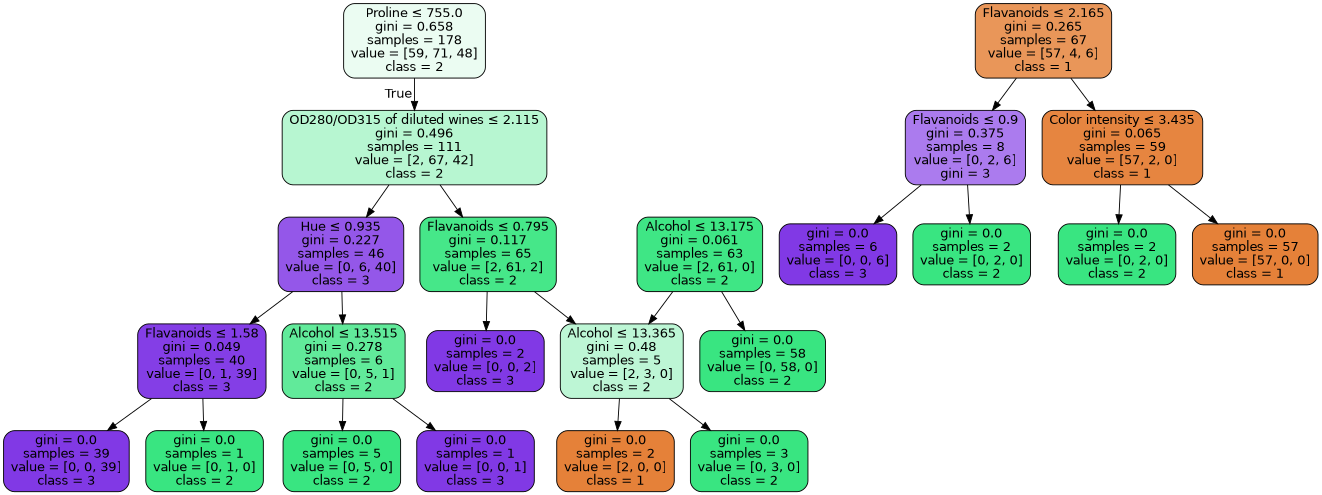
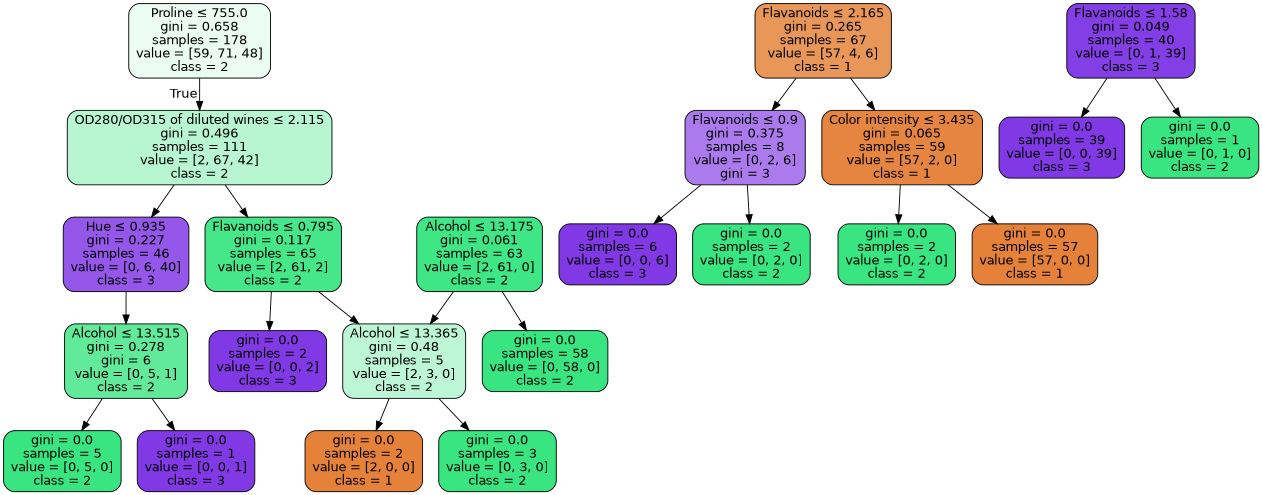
edge "Hue ≤ 0.935" -> "Flavanoids ≤ 1.58": removed
node "Alcohol ≤ 13.515": text "samples = 6" -> "gini = 6"
